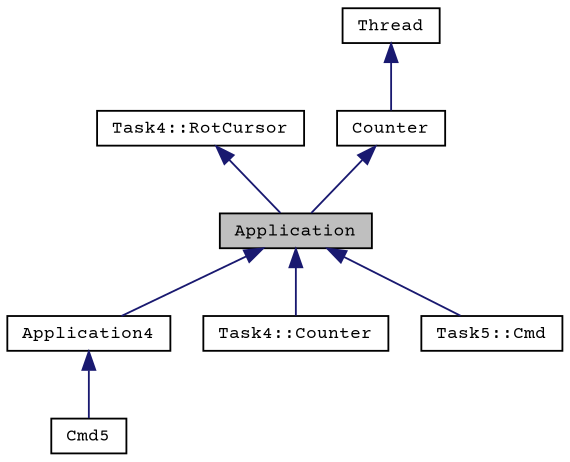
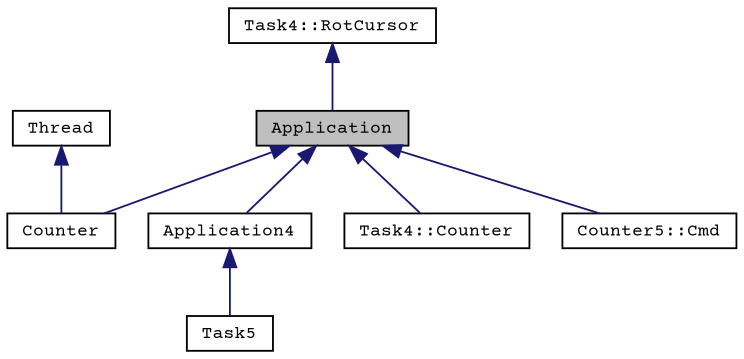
edge "Application" -> "Counter": reversed
node "Task5::Cmd": label "Task5::Cmd" -> "Counter5::Cmd"
node "Cmd5": label "Cmd5" -> "Task5"
